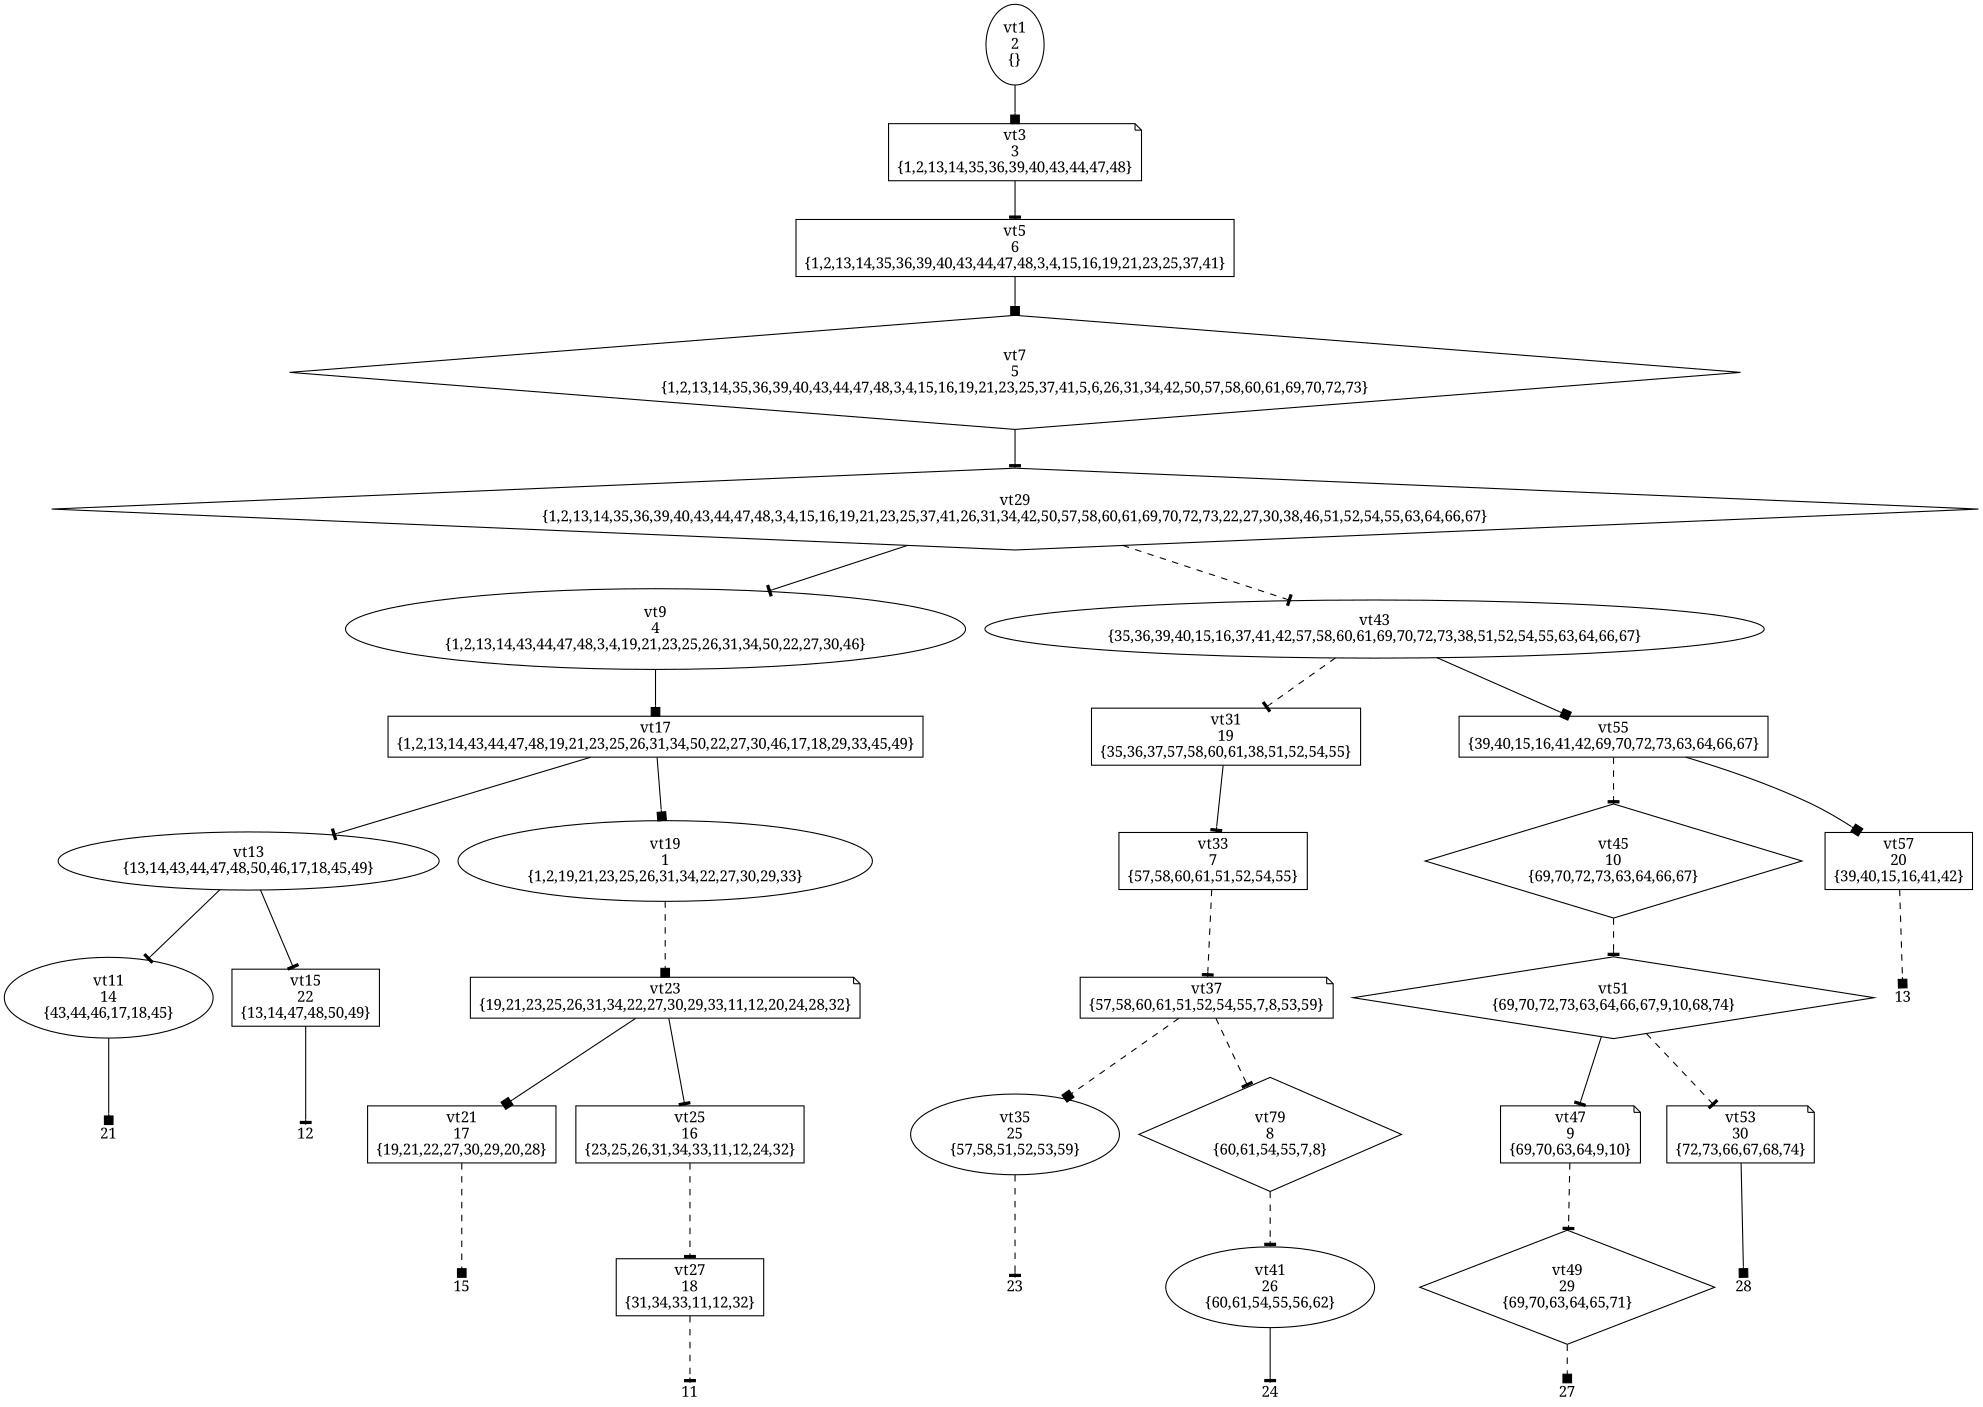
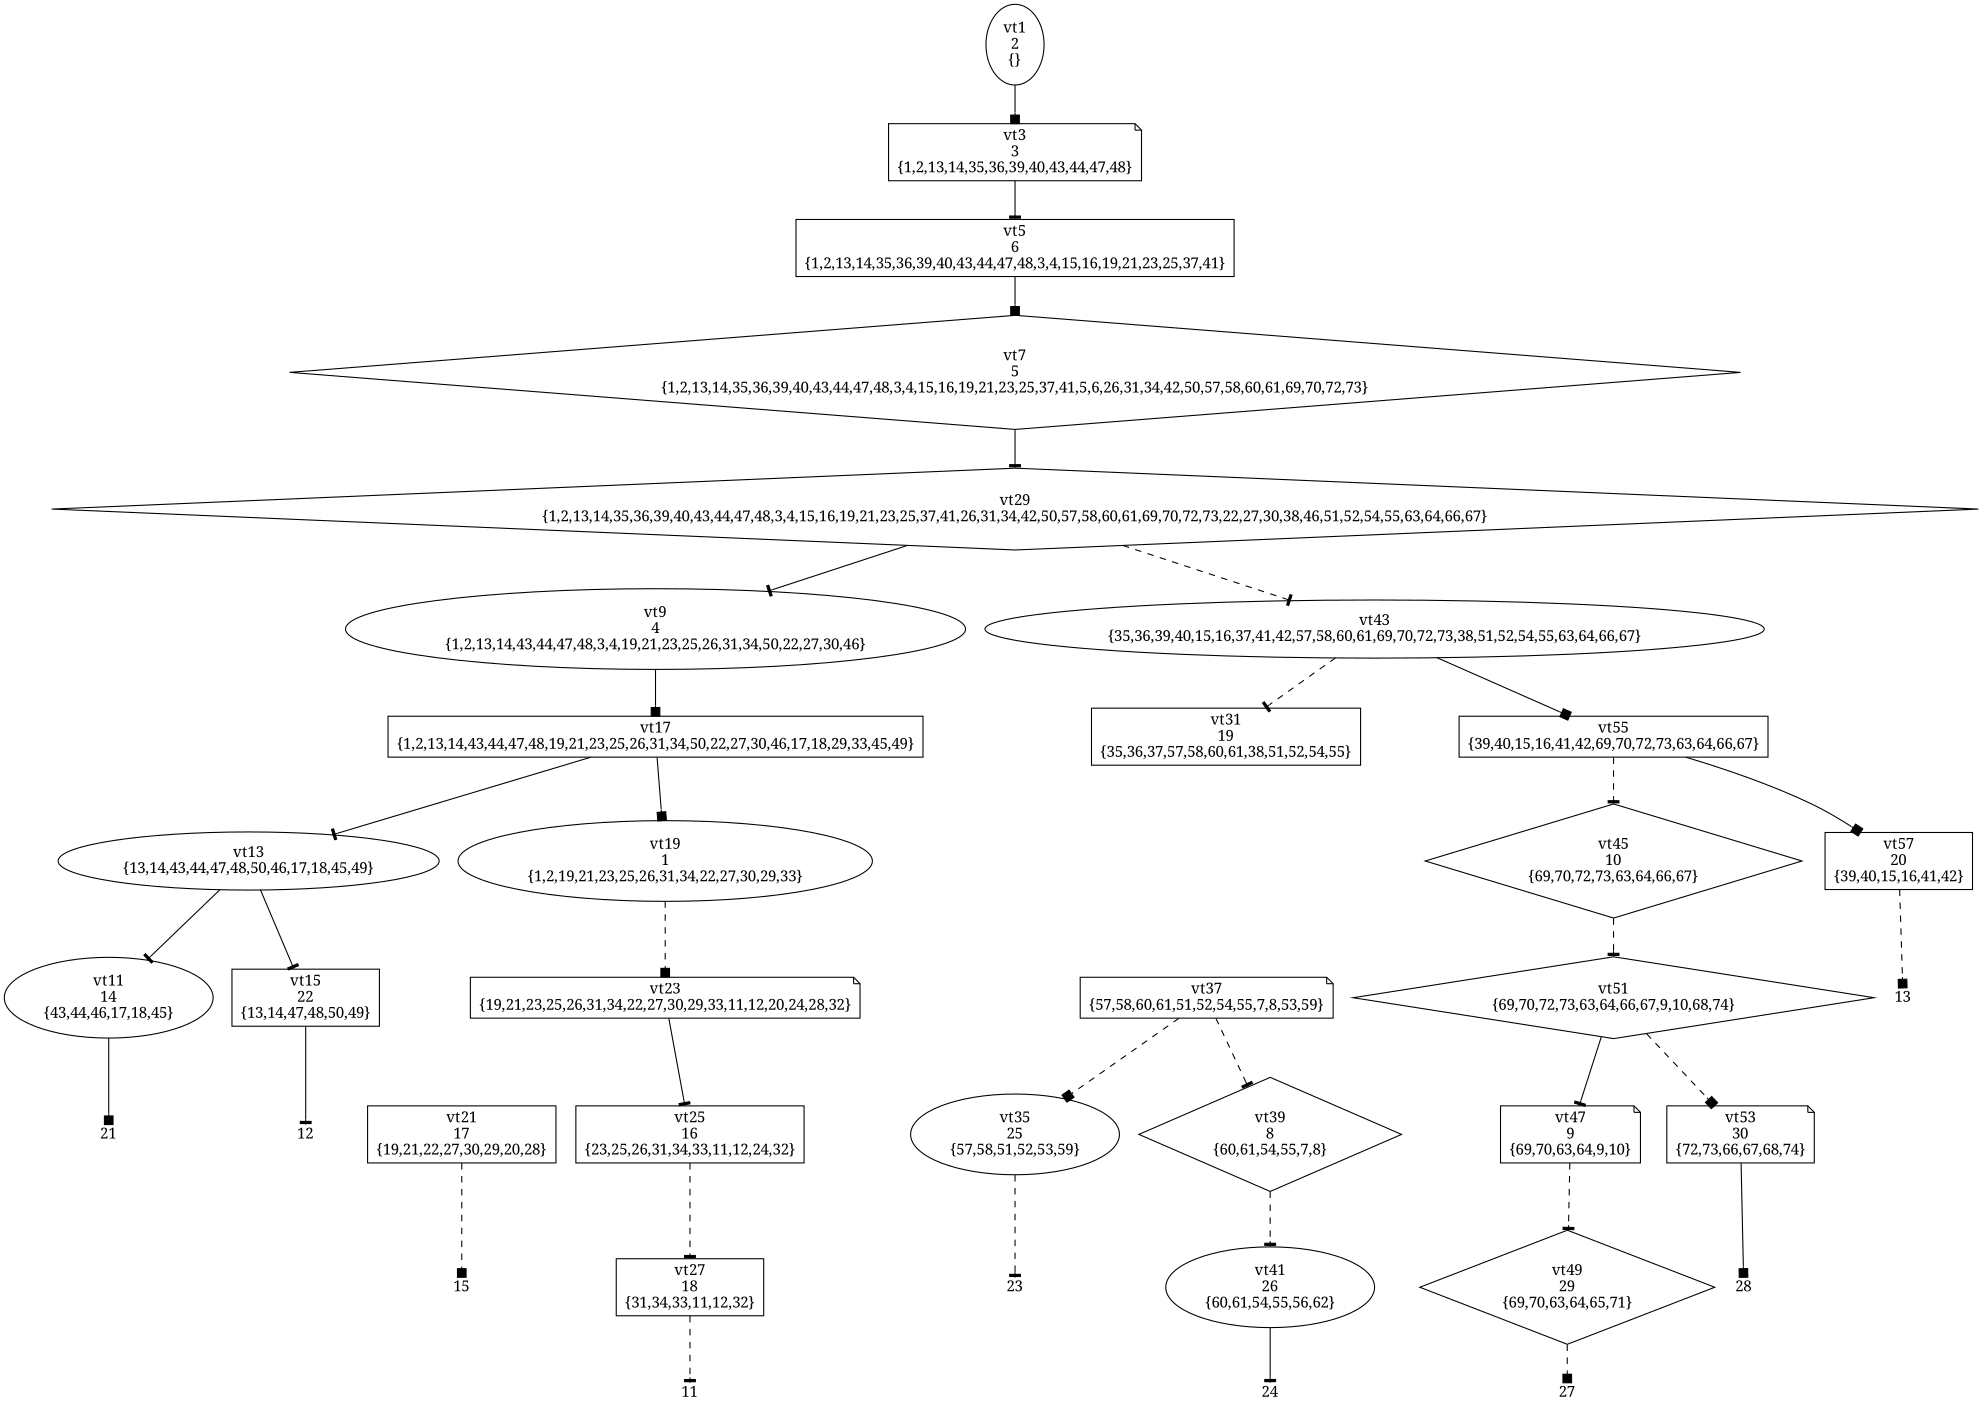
node "vt33 7 {57,58,60,61,51,52,54,55}": removed
edge "vt23 {19,21,23,25,26,31,34,22,27,30,29,33,11,12,20,24,28,32}" -> "vt21 17 {19,21,22,27,30,29,20,28}": removed
edge "vt51 {69,70,72,73,63,64,66,67,9,10,68,74}" -> "vt53 30 {72,73,66,67,68,74}": arrowhead tee -> box
node "vt79 8 {60,61,54,55,7,8}": label "vt79 8 {60,61,54,55,7,8}" -> "vt39 8 {60,61,54,55,7,8}"
